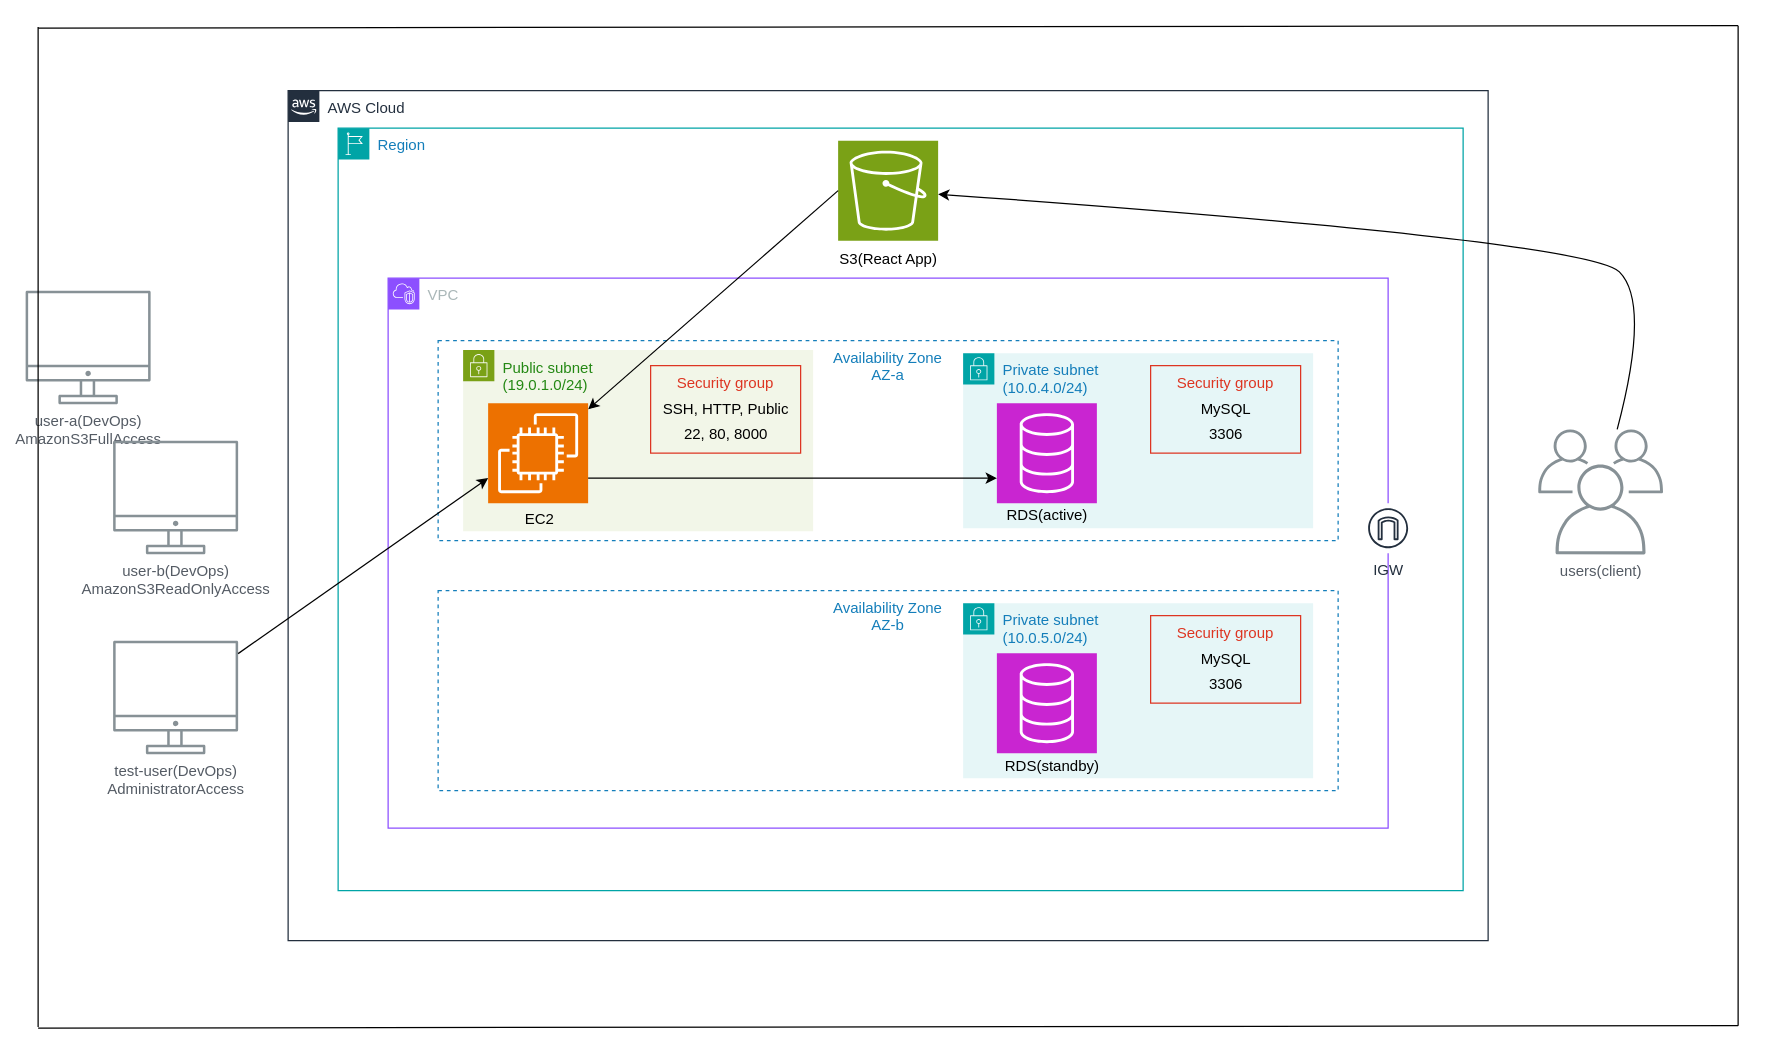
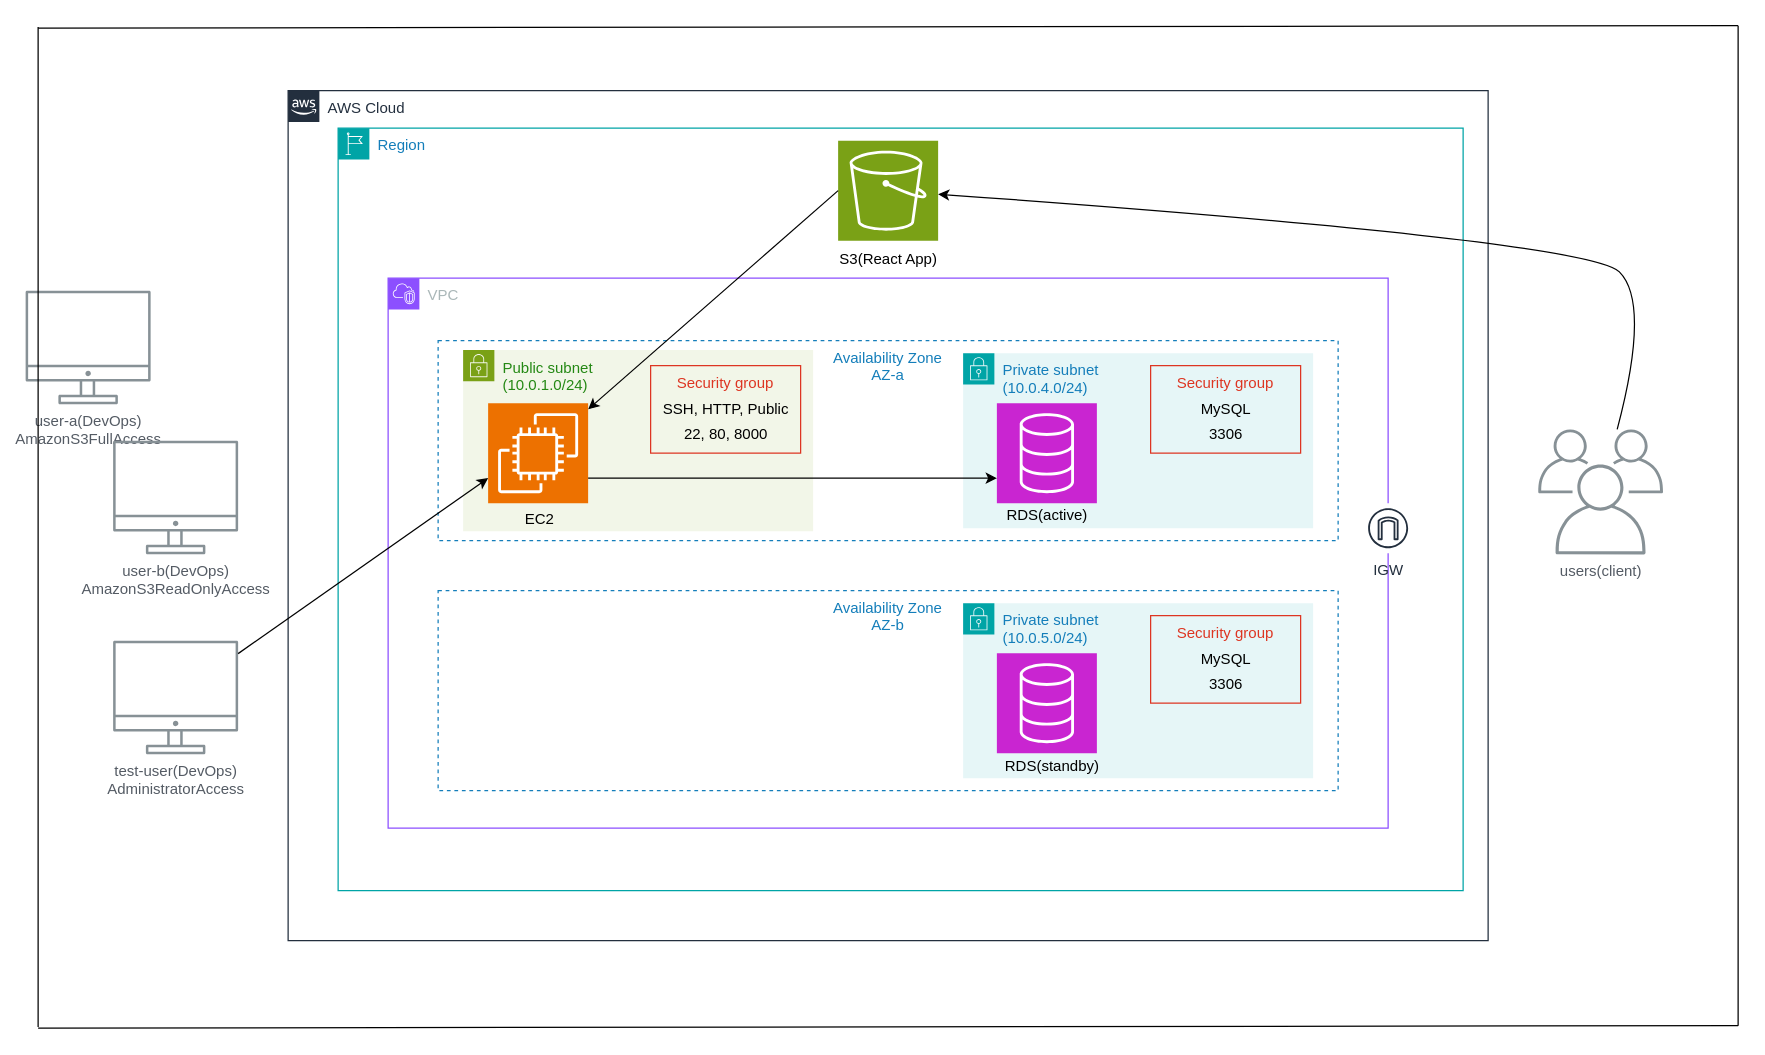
node "Public subnet (19.0.1.0/24)": label "Public subnet (19.0.1.0/24)" -> "Public subnet (10.0.1.0/24)"
